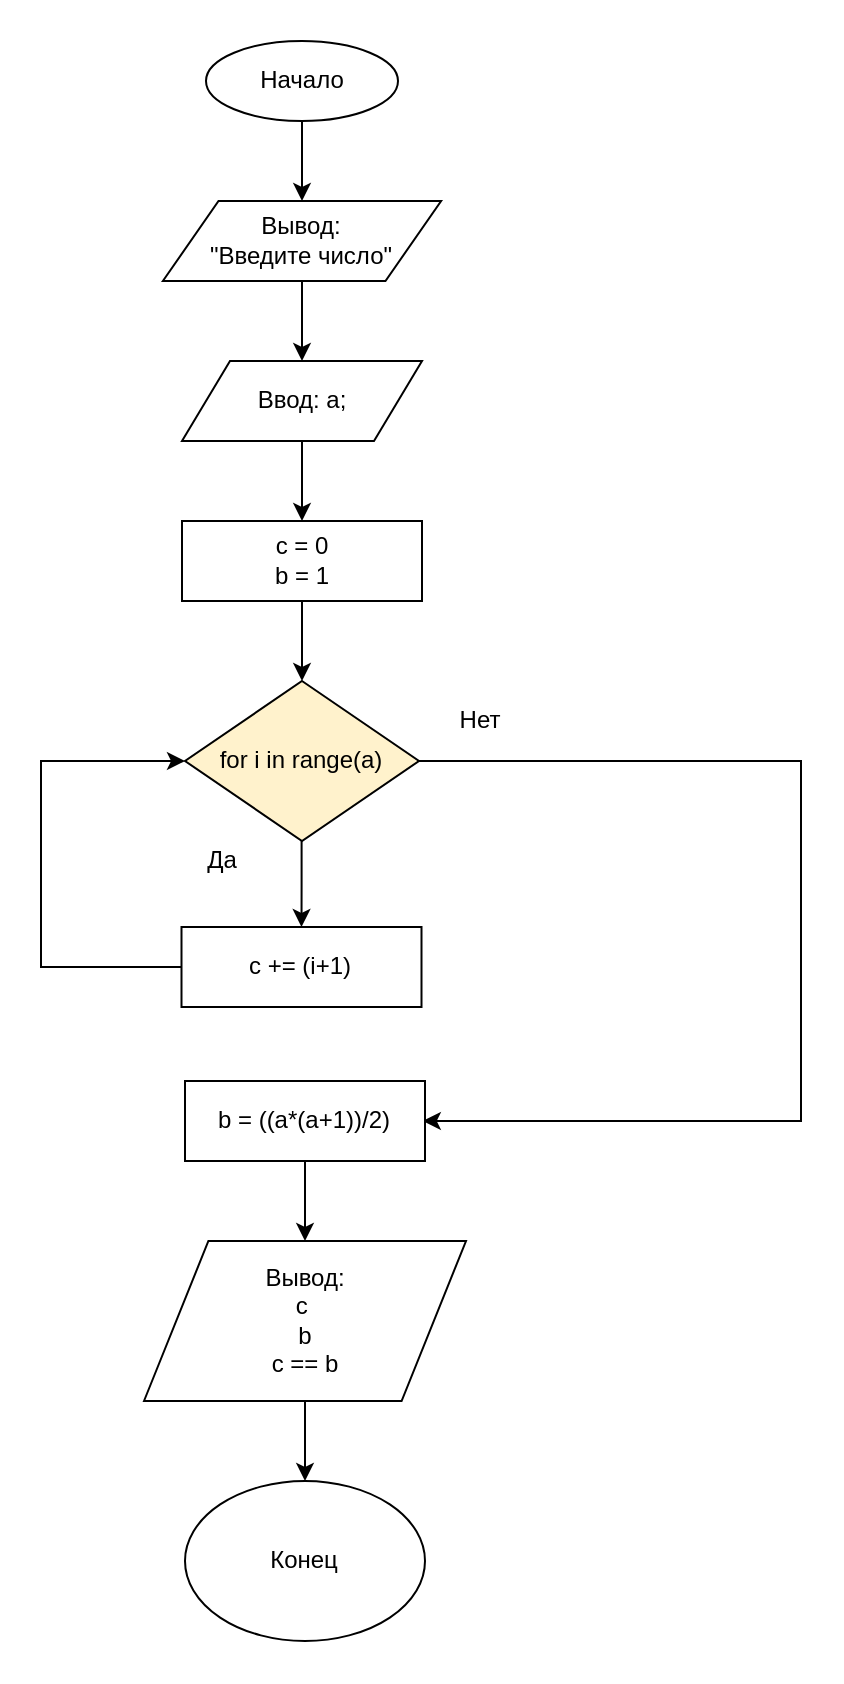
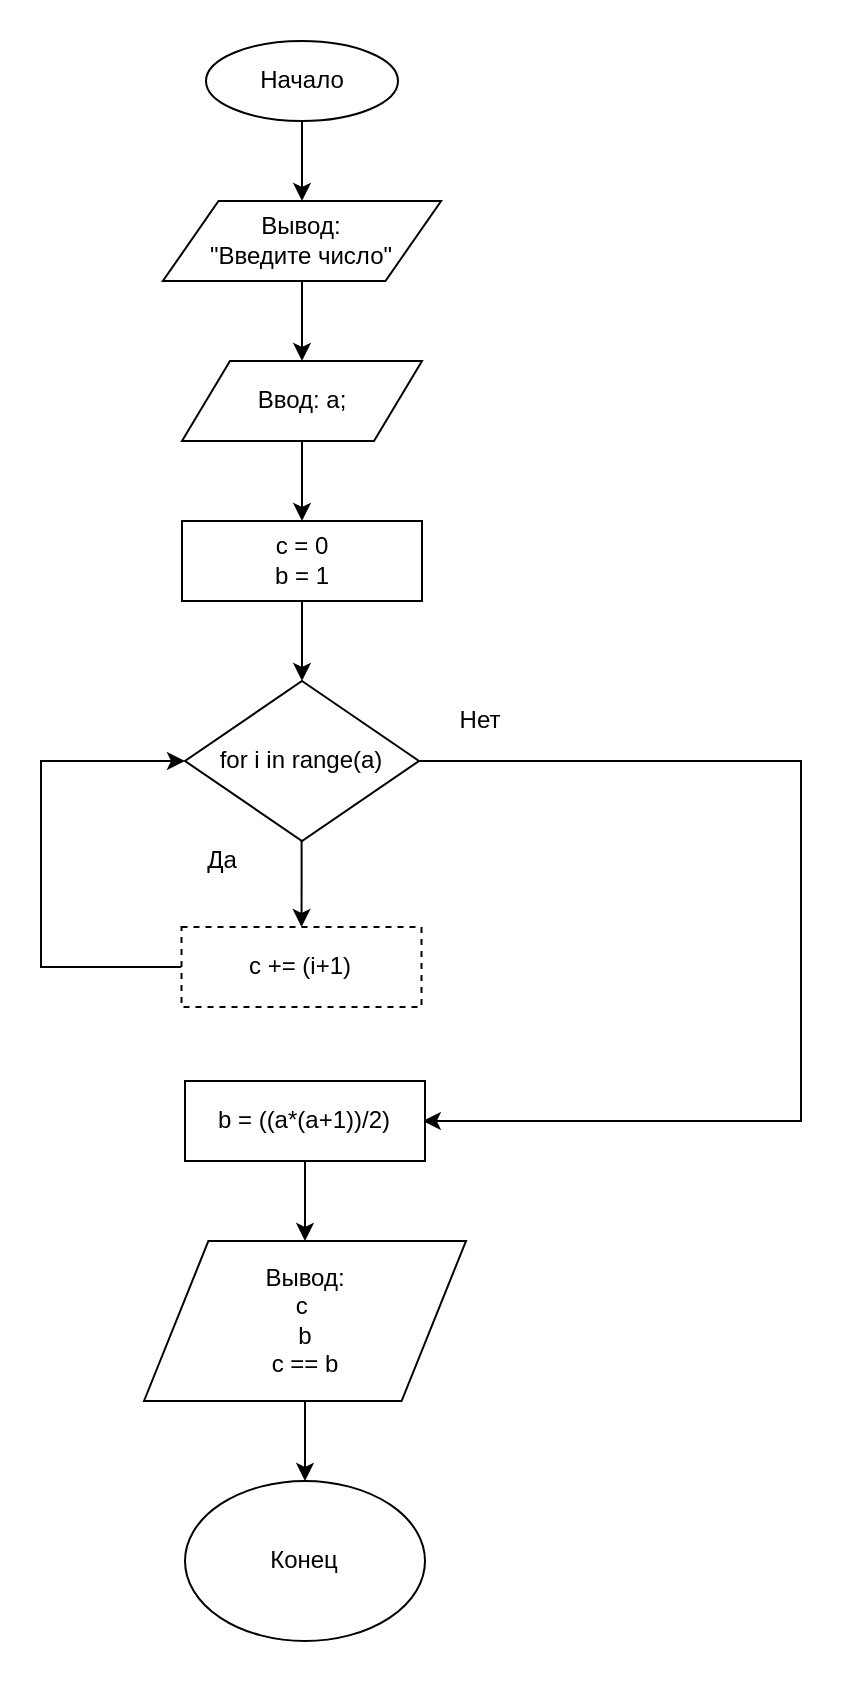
node "for i in range(a)": fillcolor #fff2cc -> #ffffff
node "c += (i+1)": style solid -> dashed
